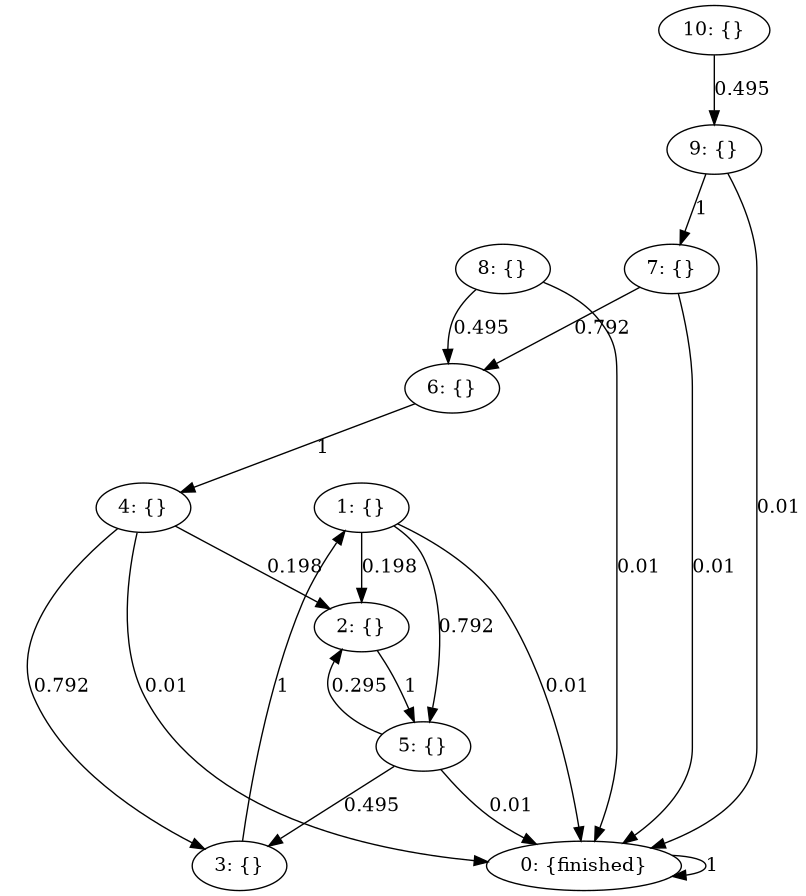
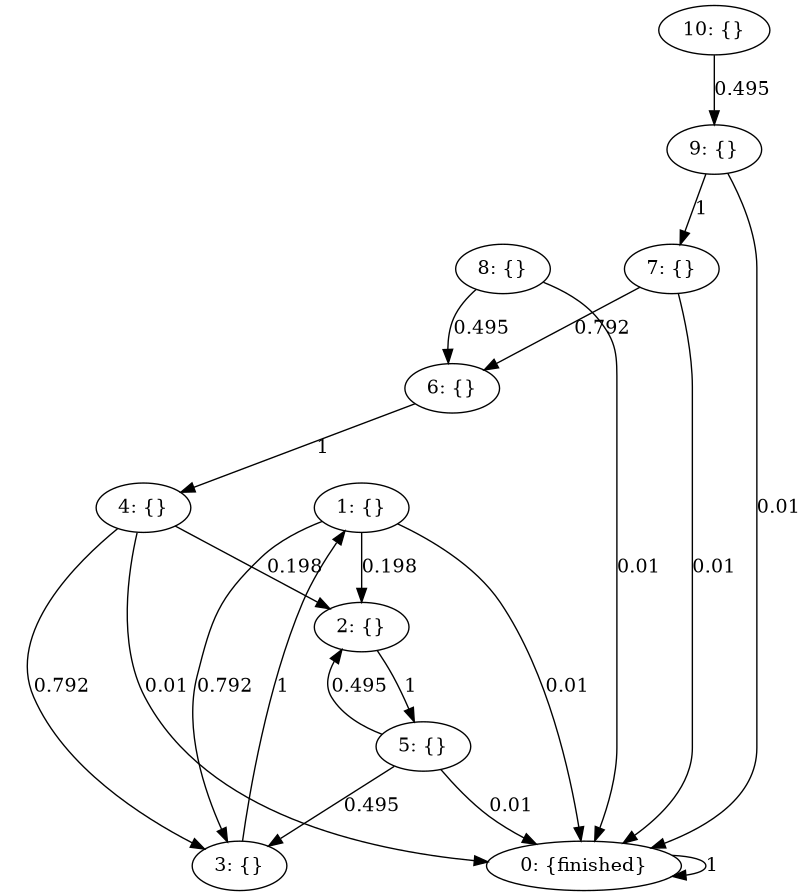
edge "1: {}" -> "5: {}": now "1: {}" -> "3: {}"
edge "5: {}" -> "2: {}": label "0.295" -> "0.495"
